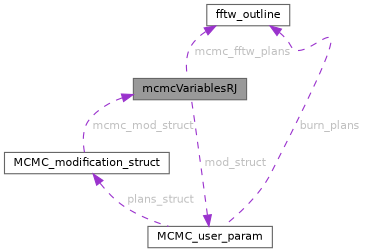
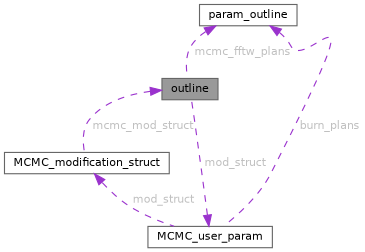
node "fftw_outline": label "fftw_outline" -> "param_outline"
node "mcmcVariablesRJ": label "mcmcVariablesRJ" -> "outline"
edge "MCMC_user_param" -> "MCMC_modification_struct": label " plans_struct" -> " mod_struct"
